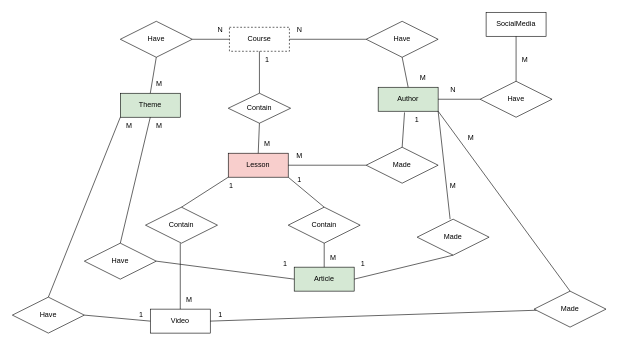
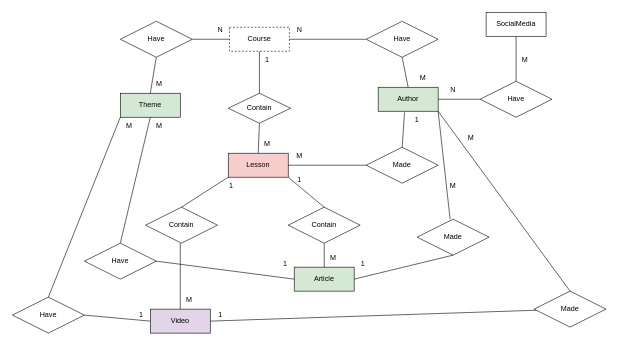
node "Video": fillcolor #ffffff -> #e1d5e7
